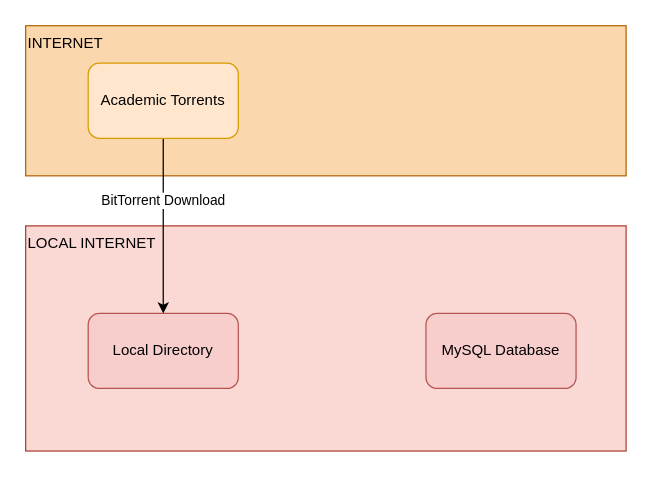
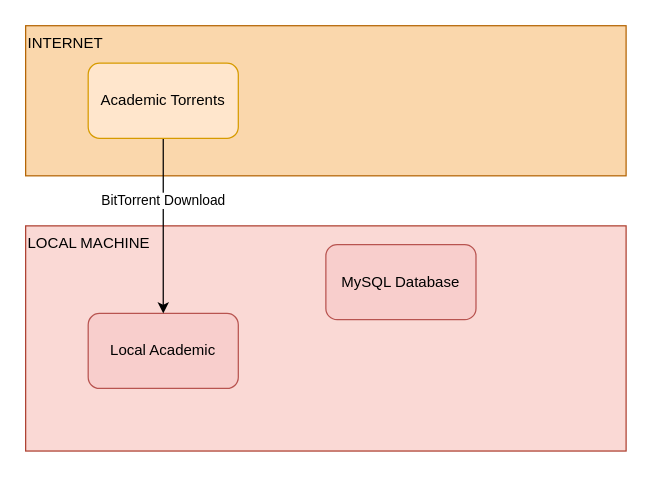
node "LOCAL INTERNET": label "LOCAL INTERNET" -> "LOCAL MACHINE"
node "Local Directory": label "Local Directory" -> "Local Academic"
node "MySQL Database": moved (501, 351) -> (401, 282)
